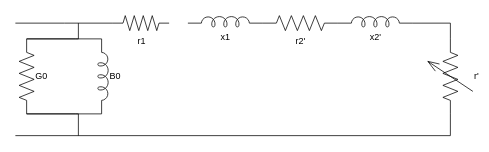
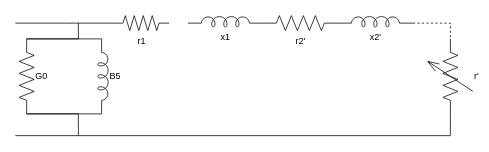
edge "x2'" -- "r'": style solid -> dashed
node "B0": label "B0" -> "B5"
